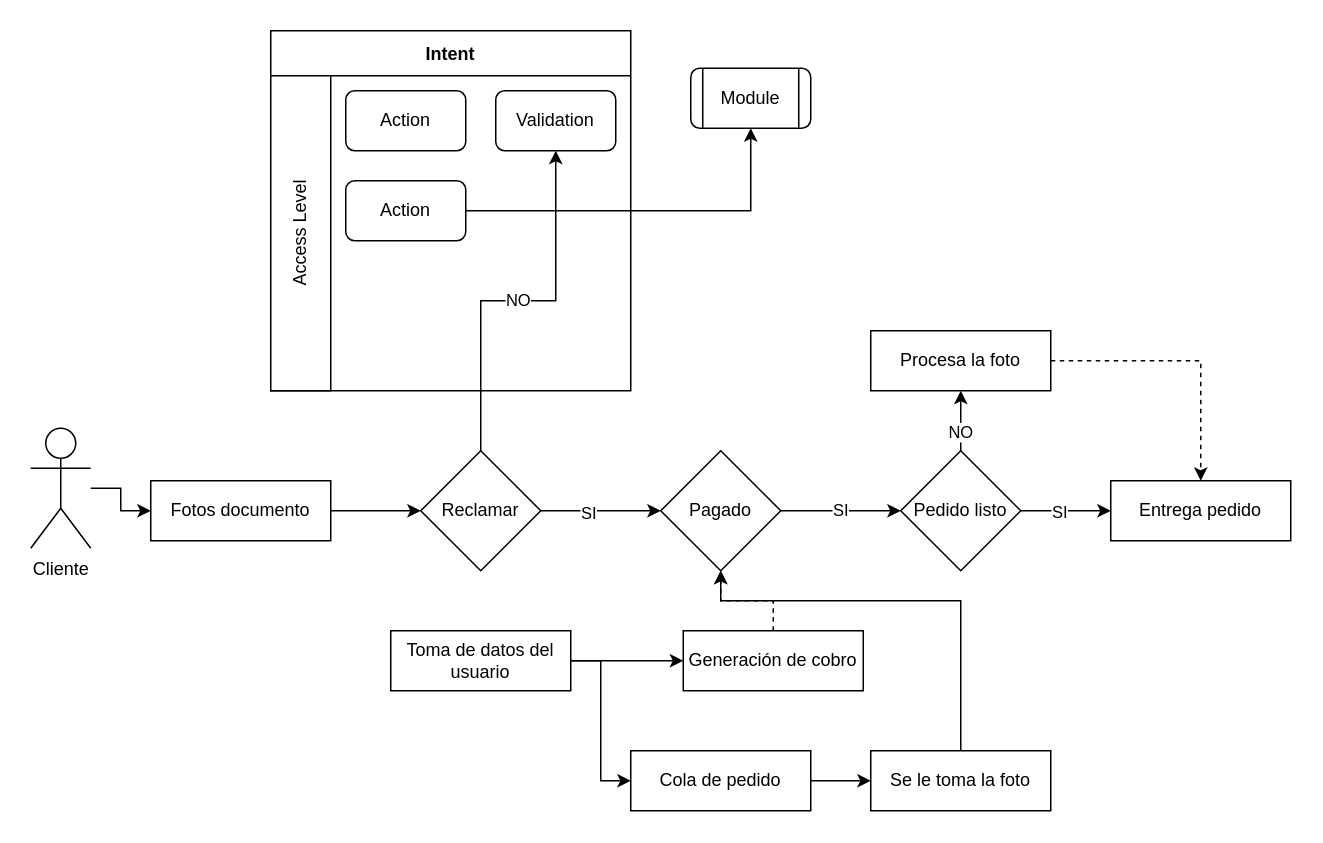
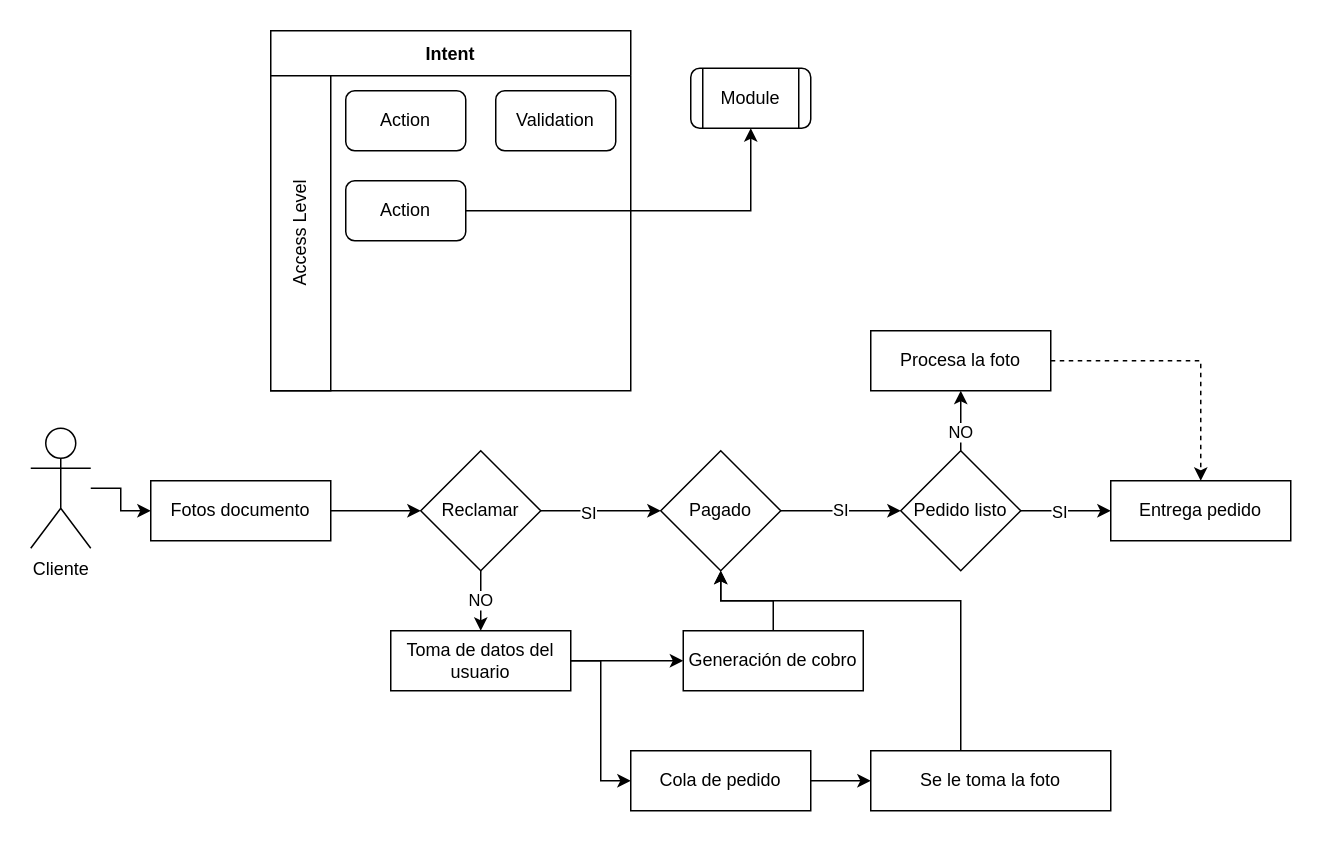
edge "Reclamar" -> "Validation": now "Reclamar" -> "Toma de datos del usuario"
edge "Generación de cobro" -> "Pagado": style dashed -> solid
node "Se le toma la foto": size 180x60 -> 240x60
